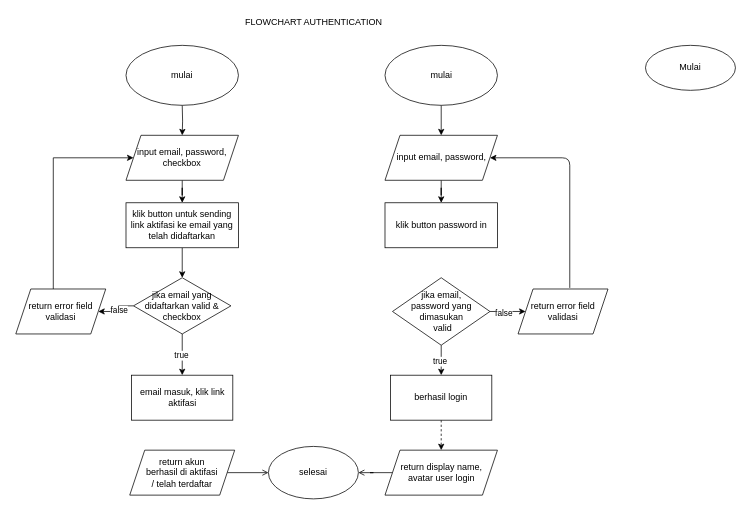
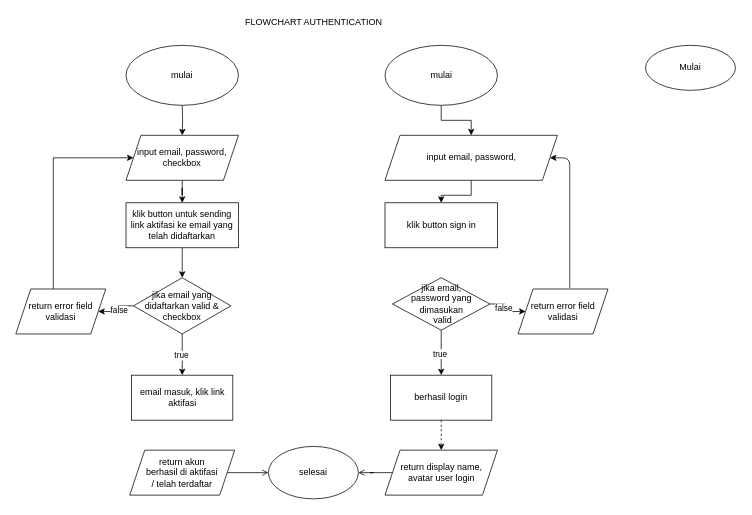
node "input email, password,": size 113x45 -> 173x45
node "klik button password in": label "klik button password in" -> "klik button sign in"
node "jika email, password yang dimasukan valid": size 98x68 -> 98x53
